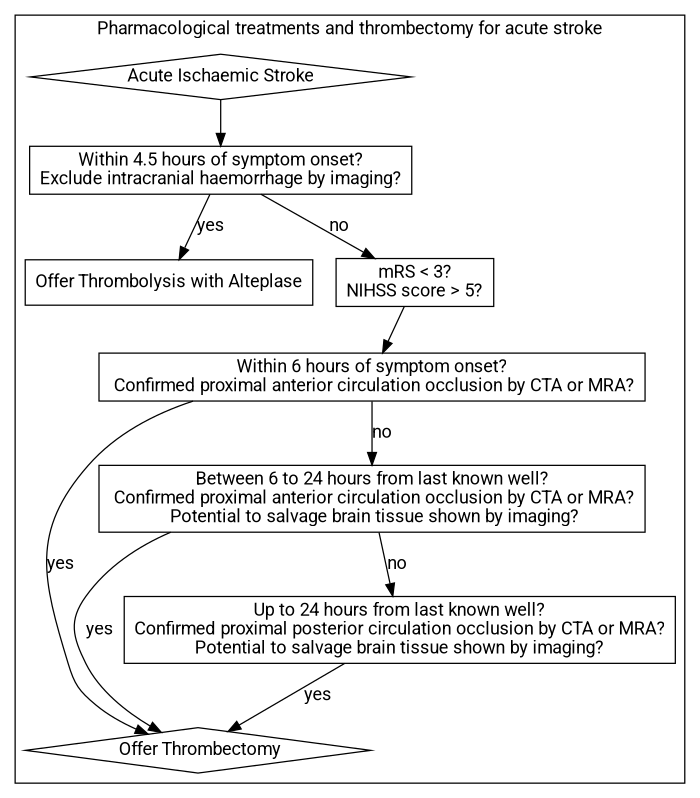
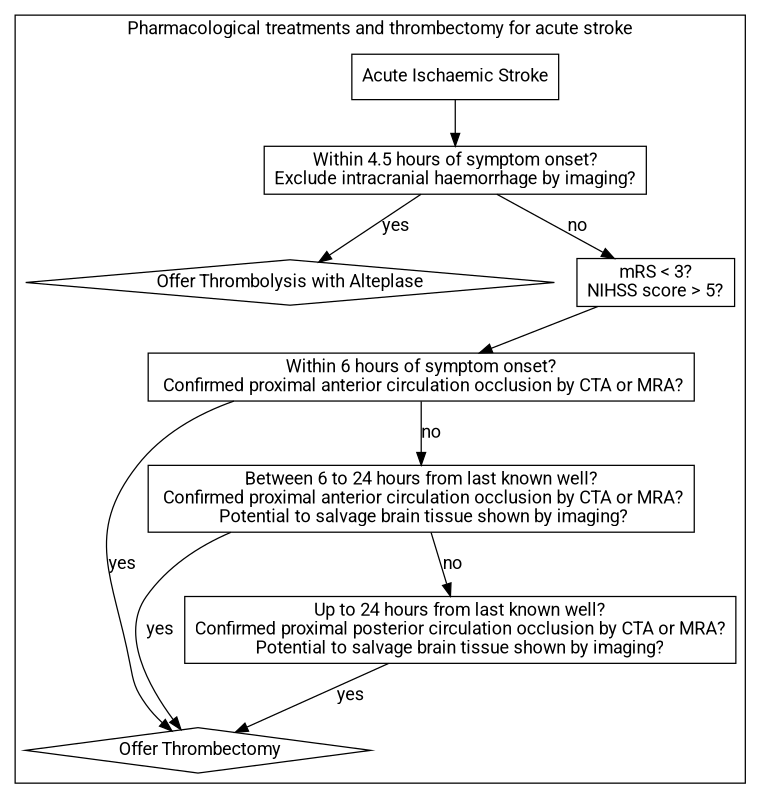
node "Acute Ischaemic Stroke": shape diamond -> box
node "Offer Thrombolysis with Alteplase": shape box -> diamond
